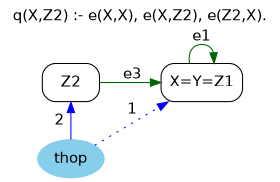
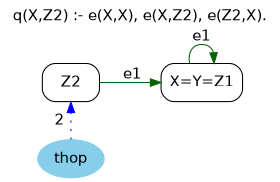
edge "Z2" -> "X=Y=Z1": label "e3" -> "e1"
edge "thop" -> "Z2": style solid -> dotted
edge "thop" -> "X=Y=Z1": removed, label "1"
